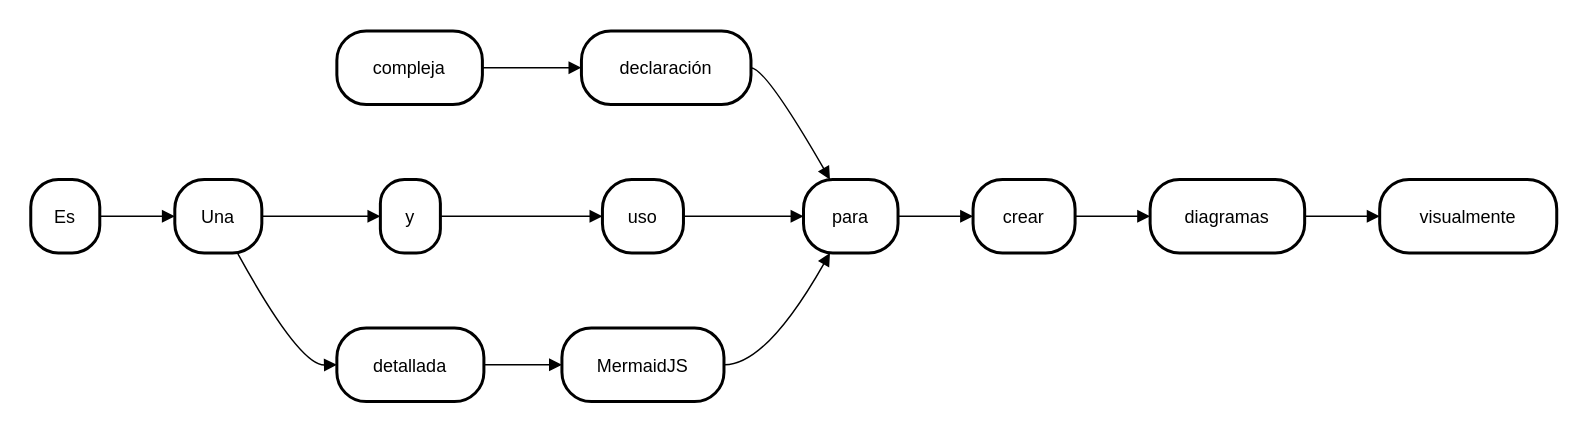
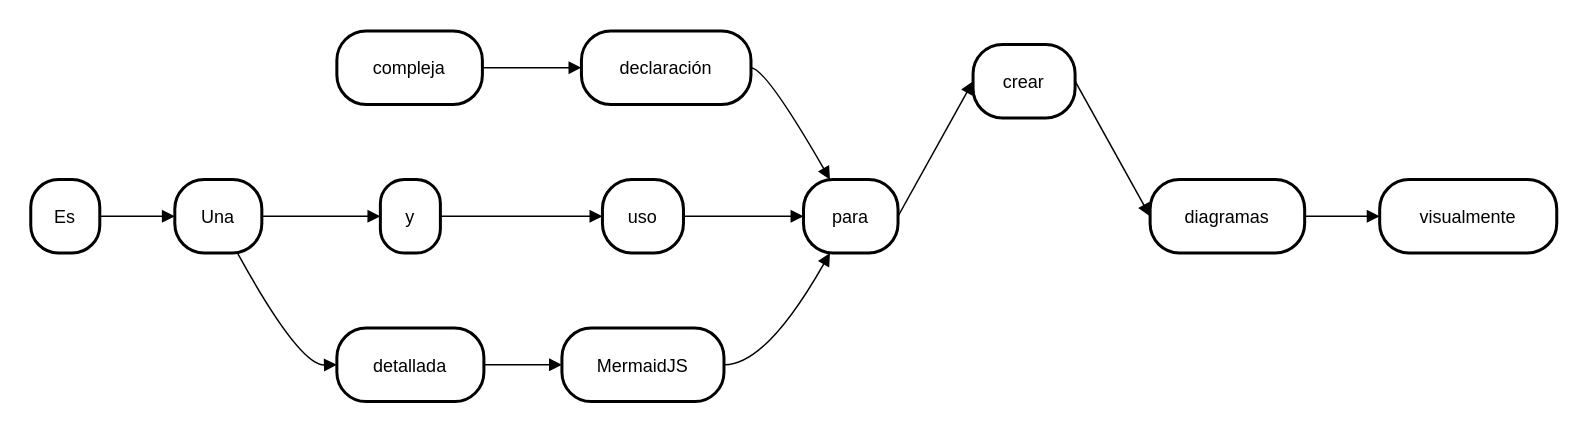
node "crear": moved (1024, 216) -> (1024, 81)
